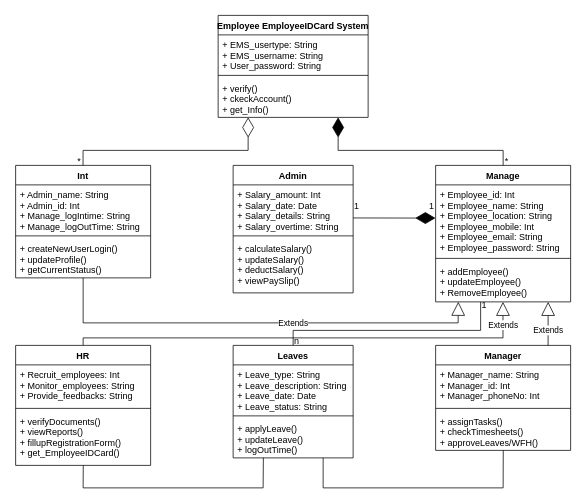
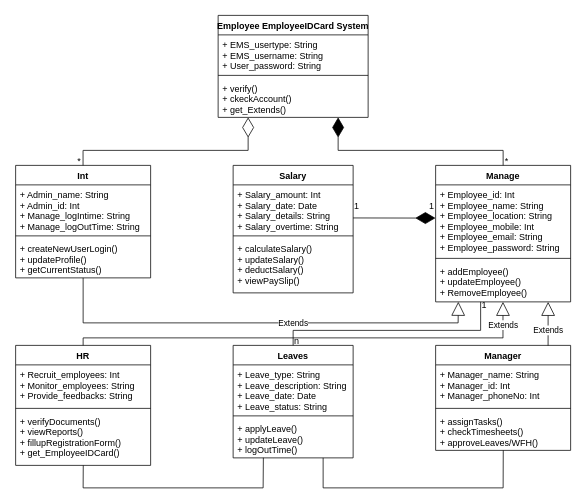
node "+ verify() + ckeckAccount() + get_Info()": label "+ verify() + ckeckAccount() + get_Info()" -> "+ verify() + ckeckAccount() + get_Extends()"
node "Admin": label "Admin" -> "Salary"
